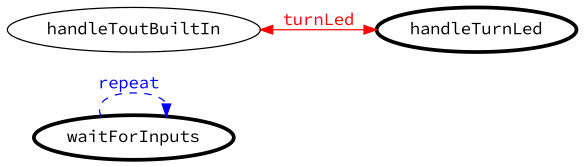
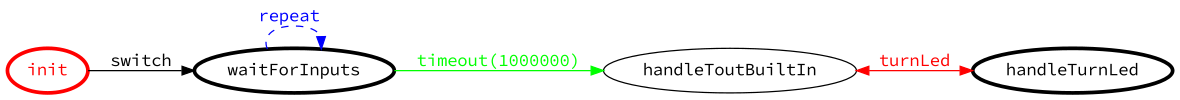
node "init": added
edge "waitForInputs" -> "handleToutBuiltIn": added, label "timeout(1000000)"
